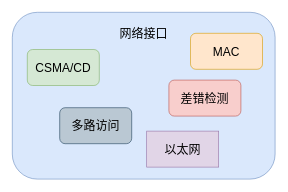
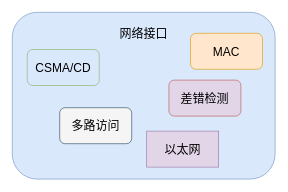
node "CSMA/CD": fillcolor #d5e8d4 -> #dae8fc
node "差错检测": fillcolor #f8cecc -> #e1d5e7
node "多路访问": fillcolor #bac8d3 -> #f5f5f5
